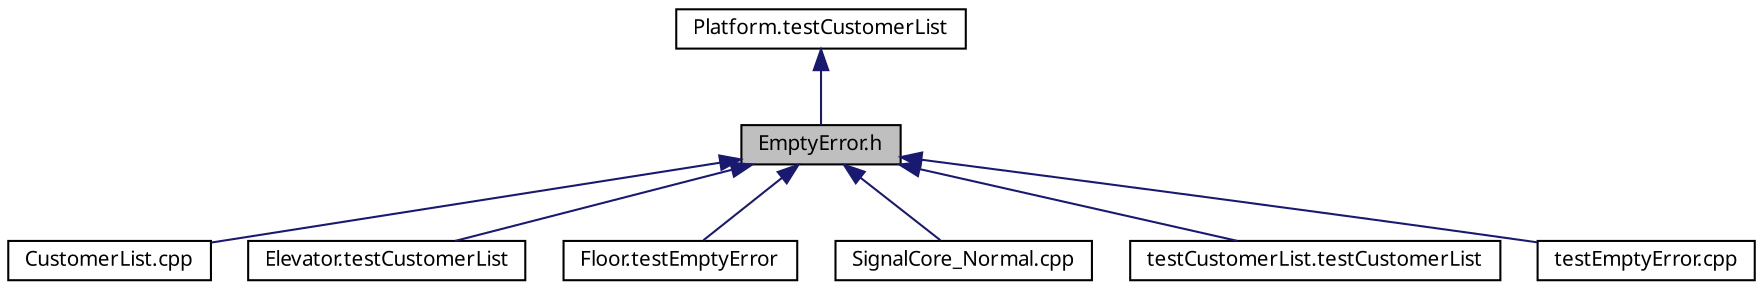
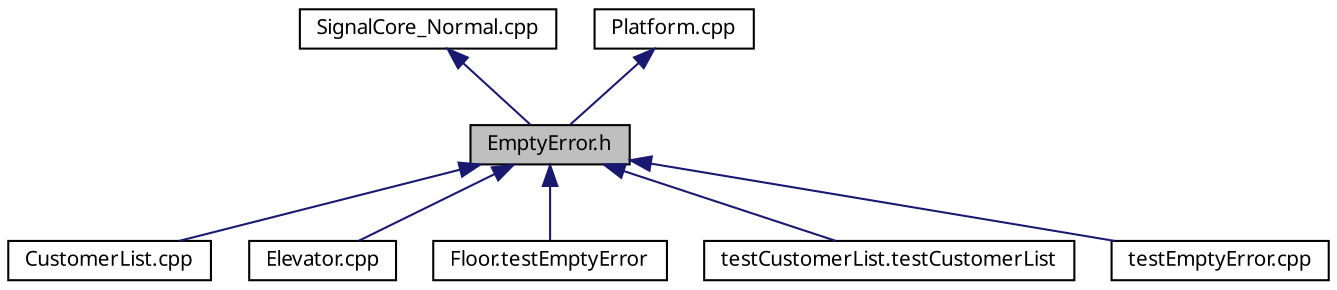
node "Platform.testCustomerList": label "Platform.testCustomerList" -> "Platform.cpp"
edge "SignalCore_Normal.cpp" -> "EmptyError.h": reversed
node "Elevator.testCustomerList": label "Elevator.testCustomerList" -> "Elevator.cpp"
